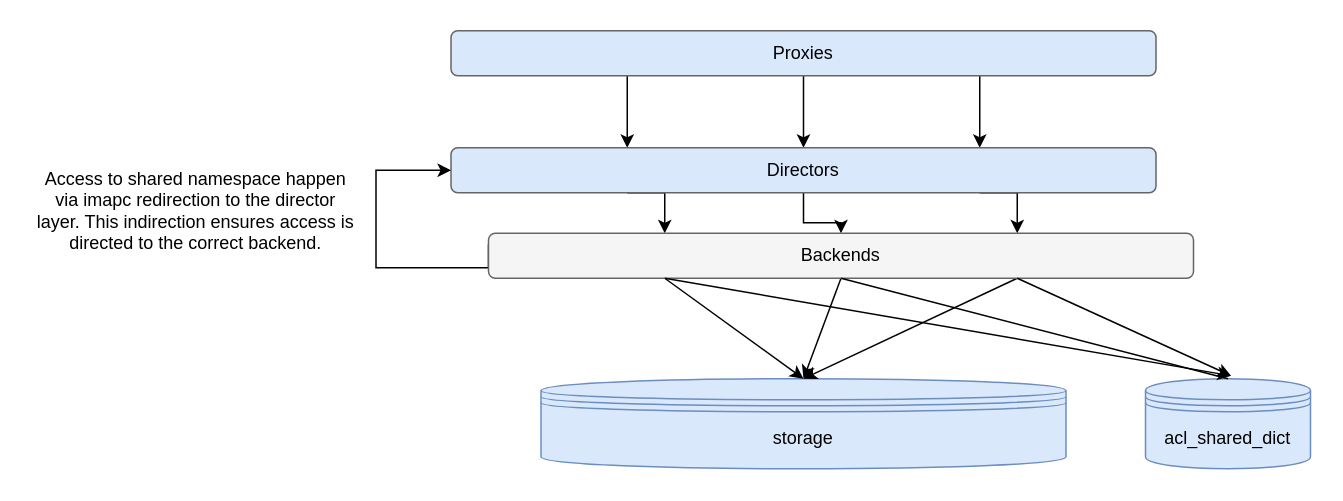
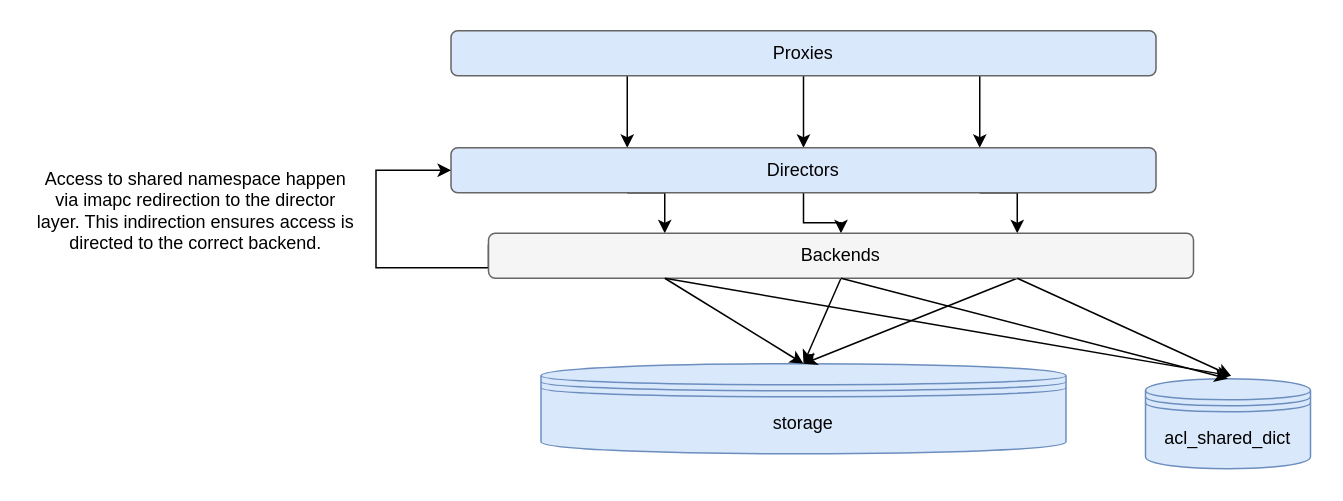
edge "Backends" -- "acl_shared_dict": arrowhead none -> classic
node "storage": moved (803, 424) -> (803, 409)
